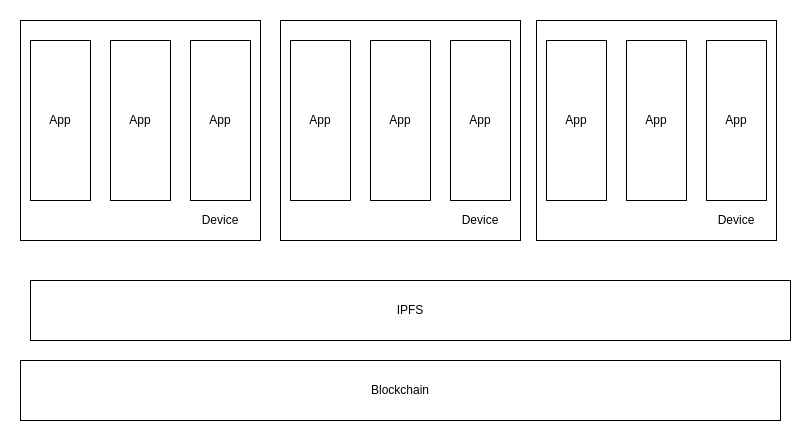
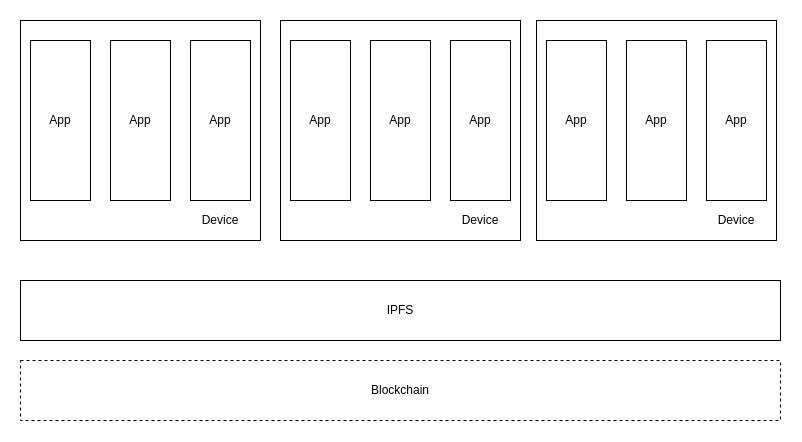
node "IPFS": moved (411, 311) -> (401, 311)
node "Blockchain": style solid -> dashed
